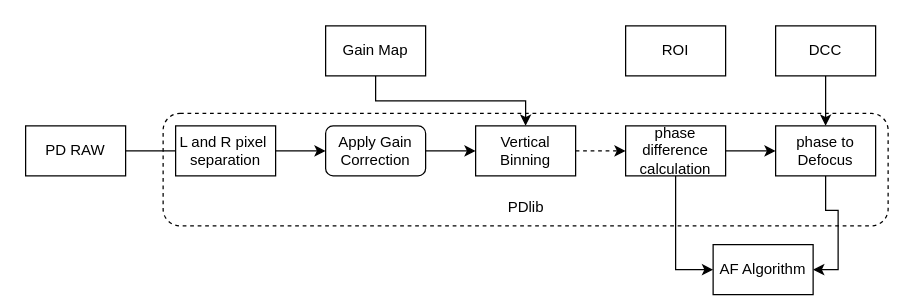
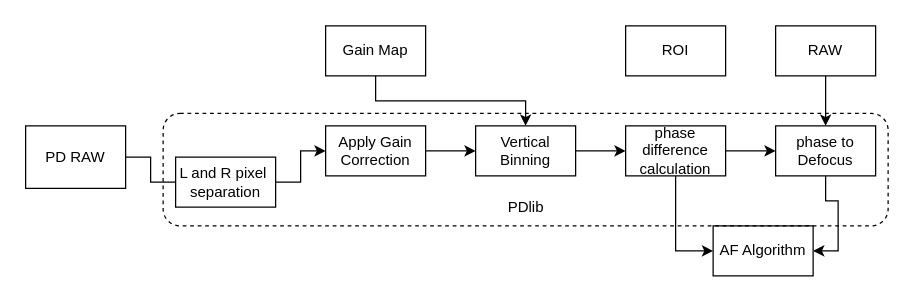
node "DCC": label "DCC" -> "RAW"
node "PD RAW": size 100x50 -> 100x63
node "L and R pixel separation": moved (226, 151) -> (226, 182)
node "Apply Gain Correction": shape rounded rectangle -> rectangle
edge "Vertical Binning" -> "phase difference calculation": style dashed -> solid
node "AF Algorithm": moved (763, 269) -> (763, 251)
